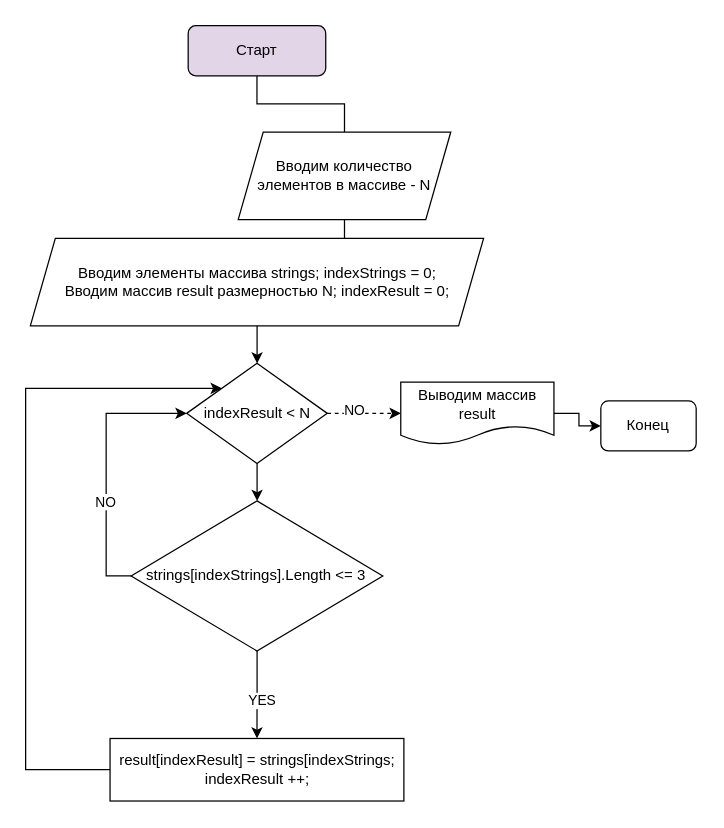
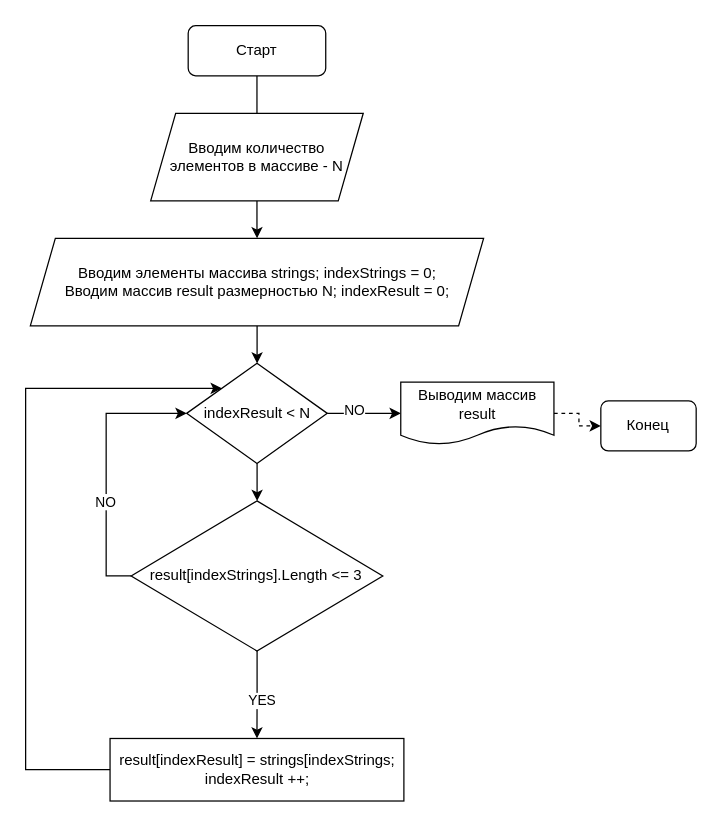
node "Старт": fillcolor #e1d5e7 -> #ffffff
node "Вводим количество элементов в массиве - N": moved (344, 176) -> (257, 157)
edge "indexResult < N" -> "Выводим массив result": style dashed -> solid
edge "Выводим массив result" -> "Конец": style solid -> dashed
node "strings[indexStrings].Length <= 3": label "strings[indexStrings].Length <= 3" -> "result[indexStrings].Length <= 3"
